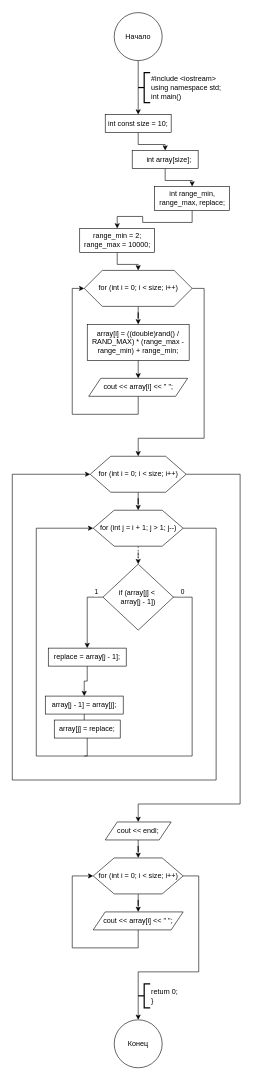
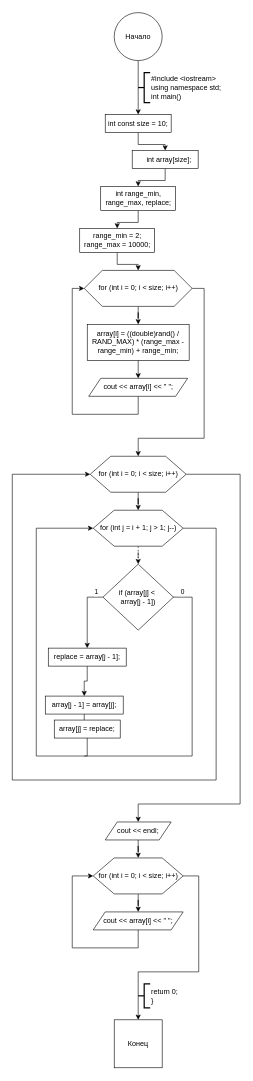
node "int range_min, range_max, replace;": moved (192, 198) -> (138, 198)
node "Конец": shape ellipse -> rectangle
